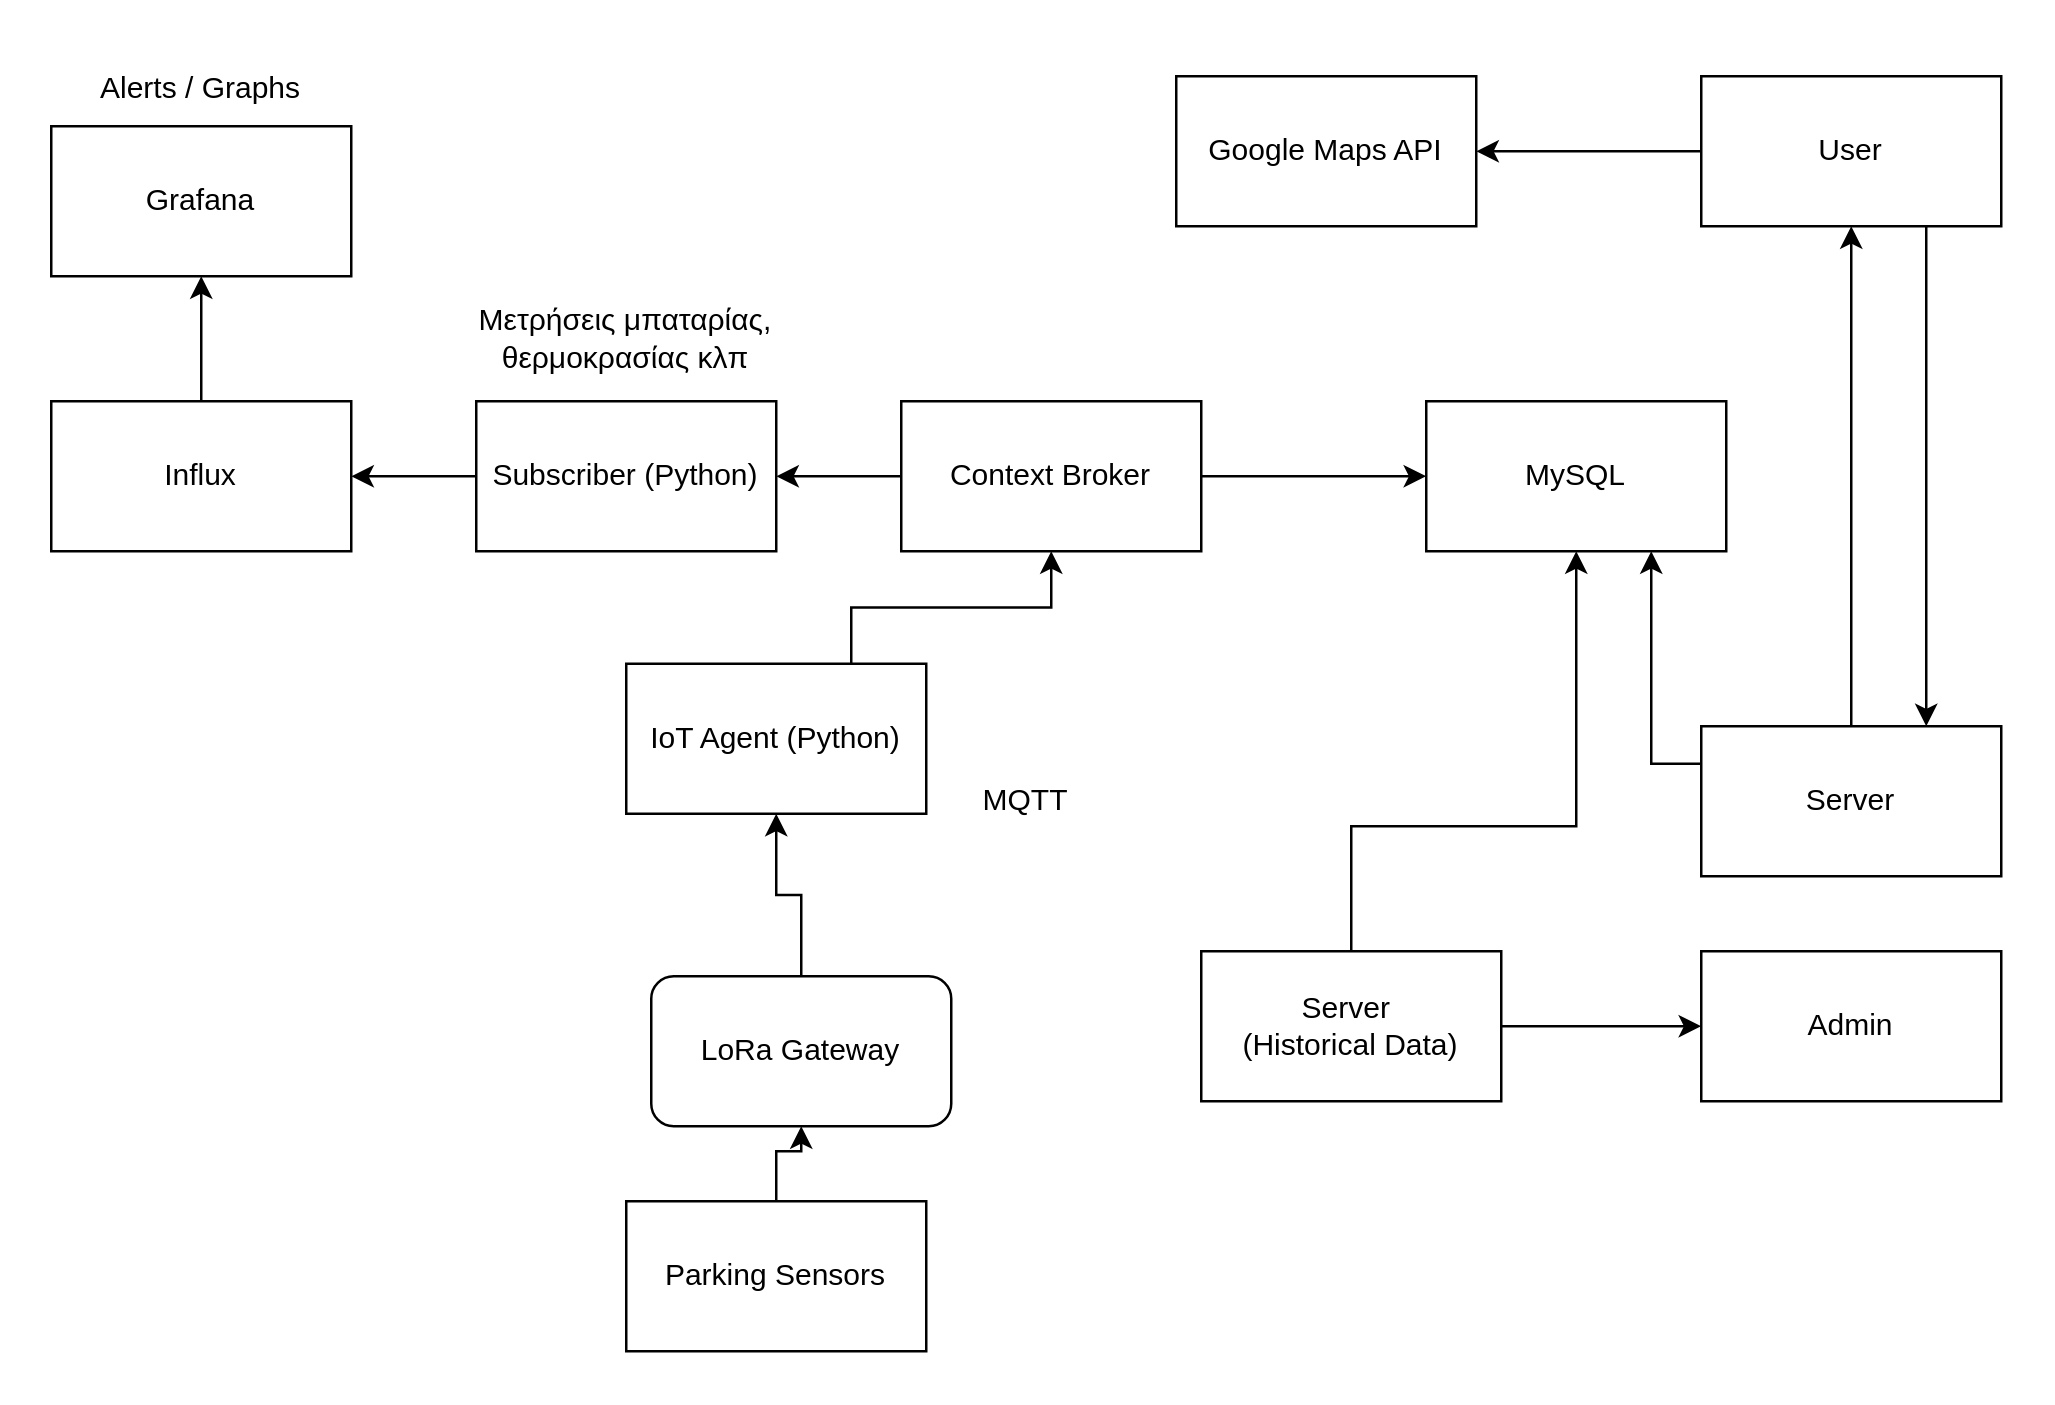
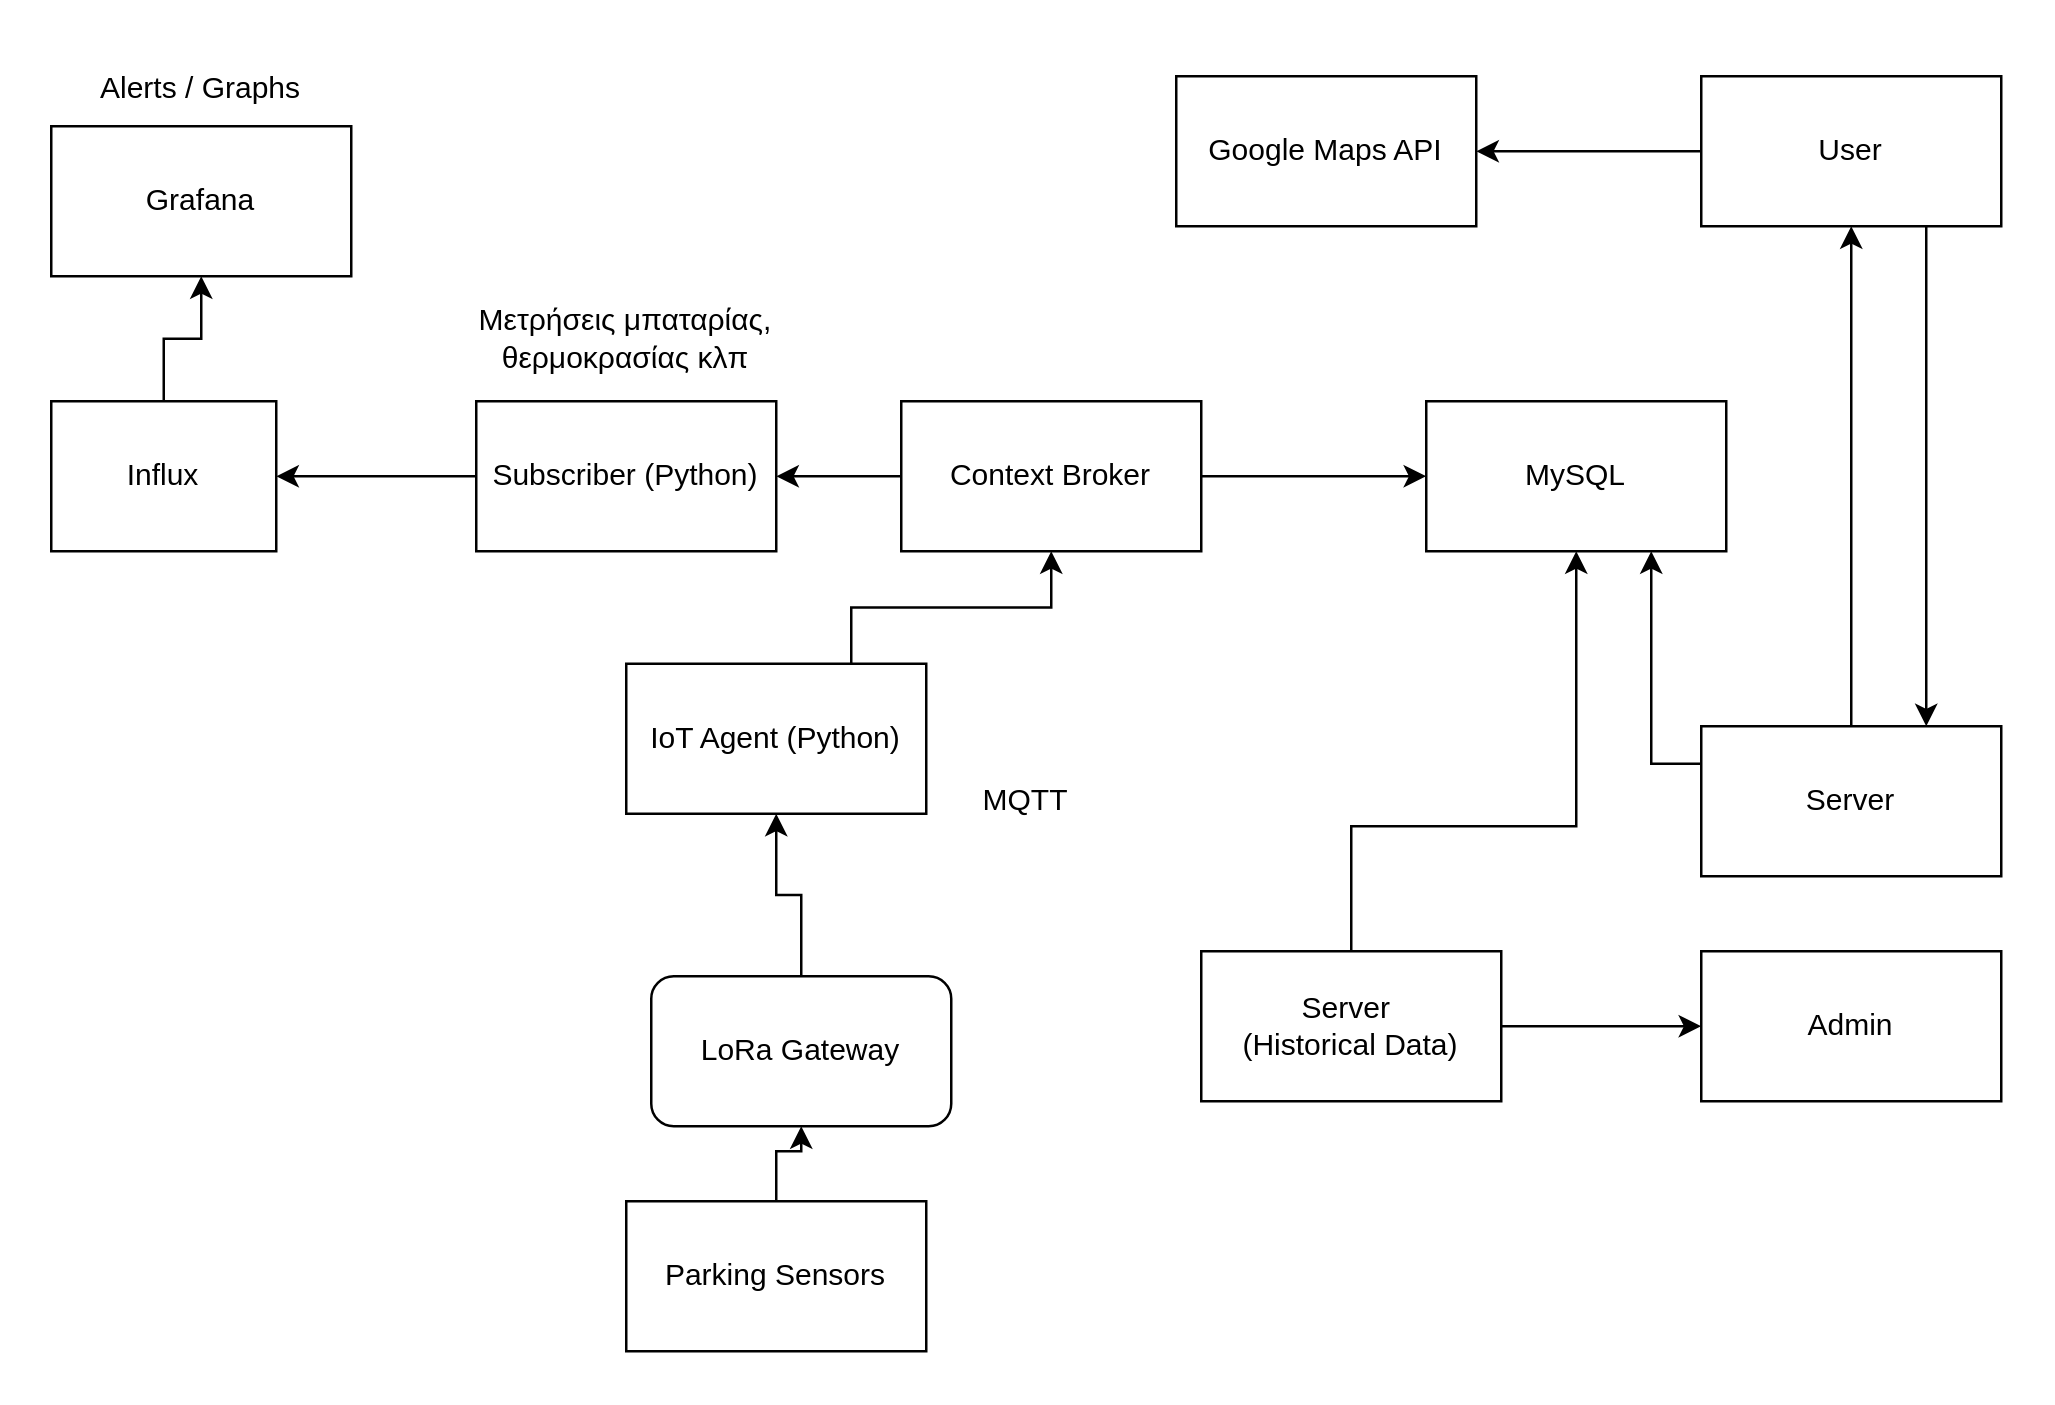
node "Influx": size 300x150 -> 225x150
